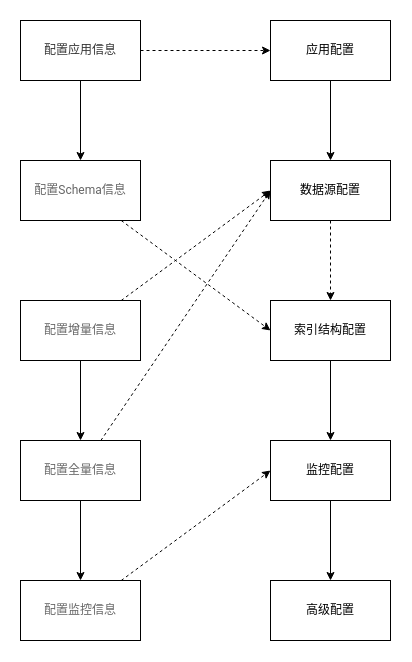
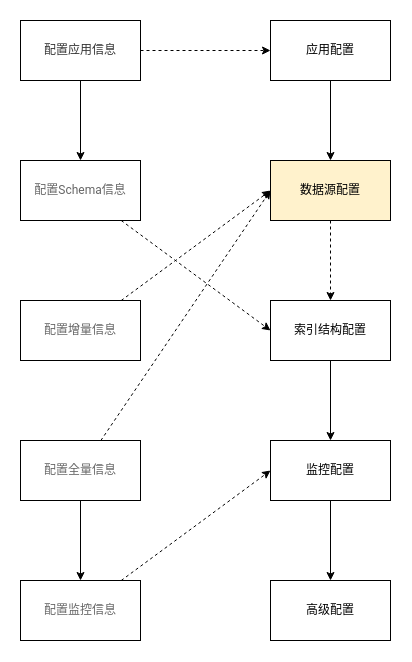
node "数据源配置": fillcolor #ffffff -> #fff2cc
edge "配置增量信息" -> "配置全量信息": removed
